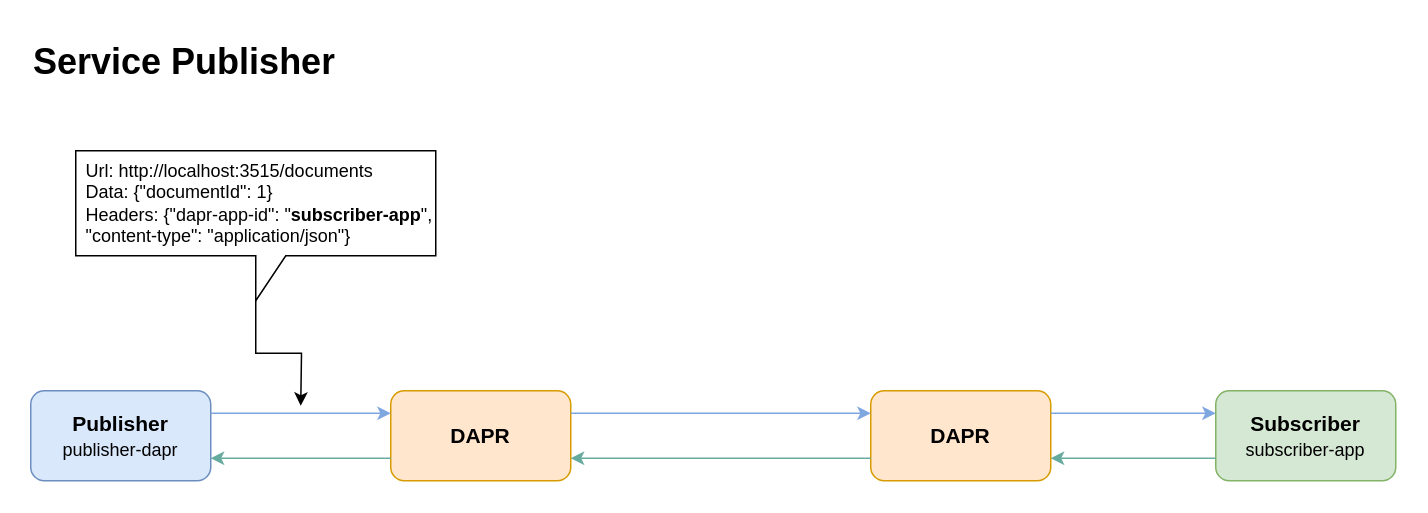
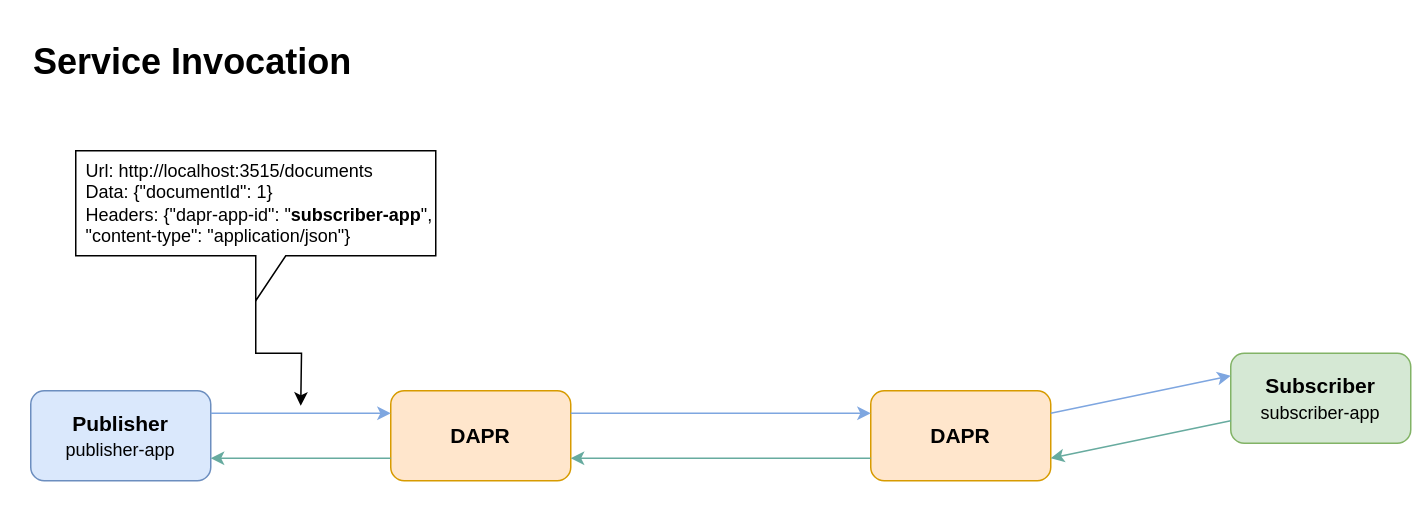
node "Service Publisher": label "Service Publisher" -> "Service Invocation"
node "Publisher publisher-dapr": label "Publisher publisher-dapr" -> "Publisher publisher-app"
node "Subscriber subscriber-app": moved (1306, 436) -> (1321, 398)
